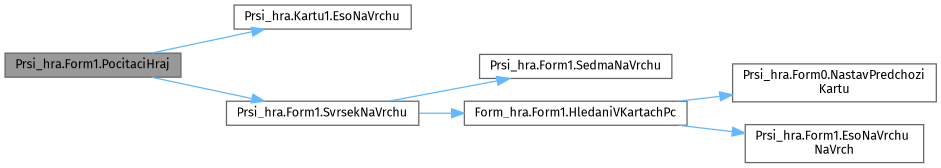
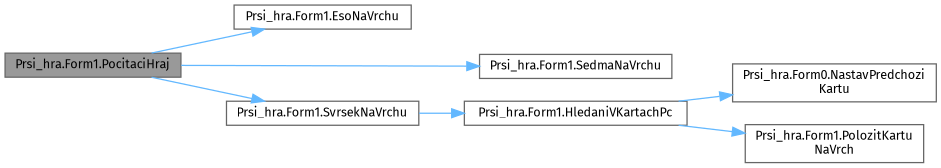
node "Prsi_hra.Kartu1.EsoNaVrchu": label "Prsi_hra.Kartu1.EsoNaVrchu" -> "Prsi_hra.Form1.EsoNaVrchu"
edge "Prsi_hra.Form1.SvrsekNaVrchu" -> "Prsi_hra.Form1.SedmaNaVrchu": now "Prsi_hra.Form1.PocitaciHraj" -> "Prsi_hra.Form1.SedmaNaVrchu"
node "Form_hra.Form1.HledaniVKartachPc": label "Form_hra.Form1.HledaniVKartachPc" -> "Prsi_hra.Form1.HledaniVKartachPc"
node "Prsi_hra.Form1.EsoNaVrchu NaVrch": label "Prsi_hra.Form1.EsoNaVrchu NaVrch" -> "Prsi_hra.Form1.PolozitKartu NaVrch"
